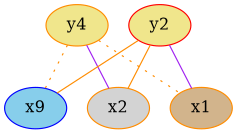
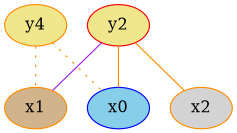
edge "y4" -- "x2": removed
node "x9": label "x9" -> "x0"
